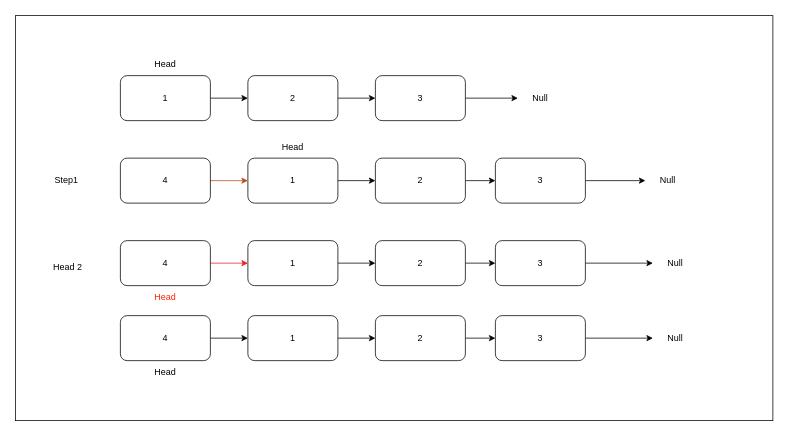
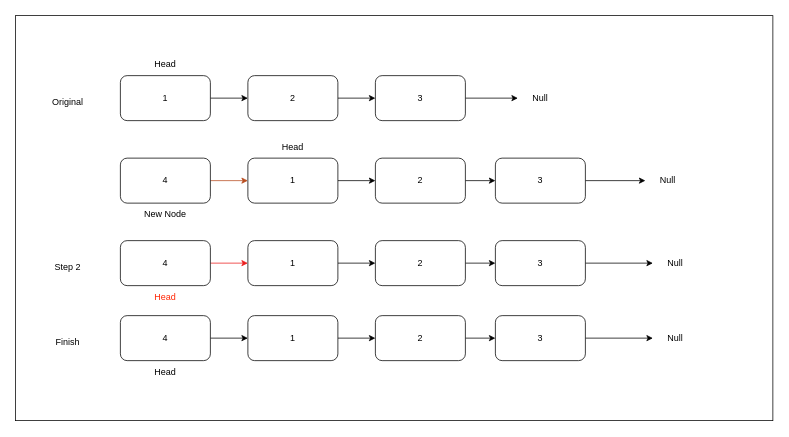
node "Original": added
node "Step1": removed
node "New Node": added
node "Head 2": label "Head 2" -> "Step 2"
node "Finish": added
